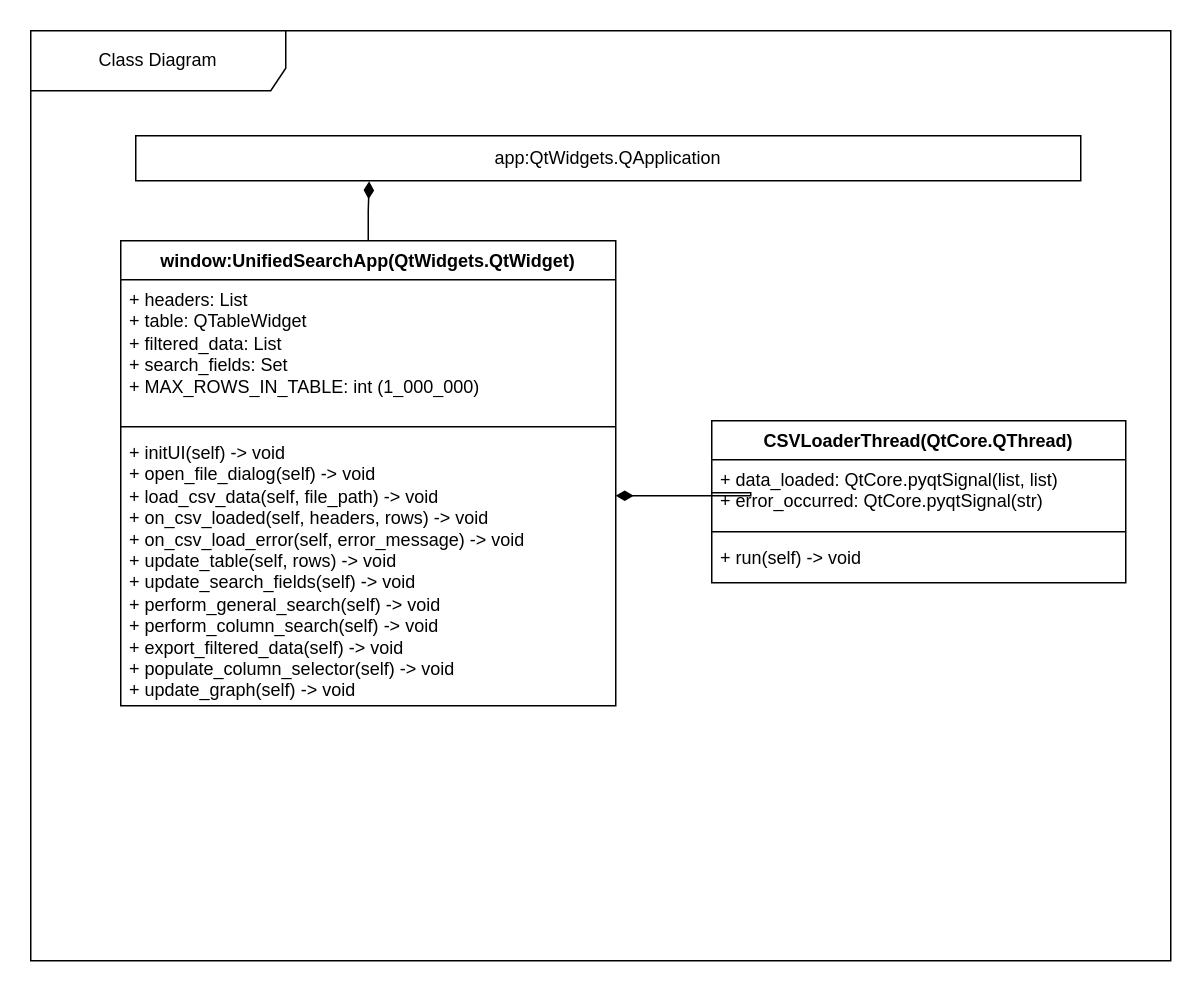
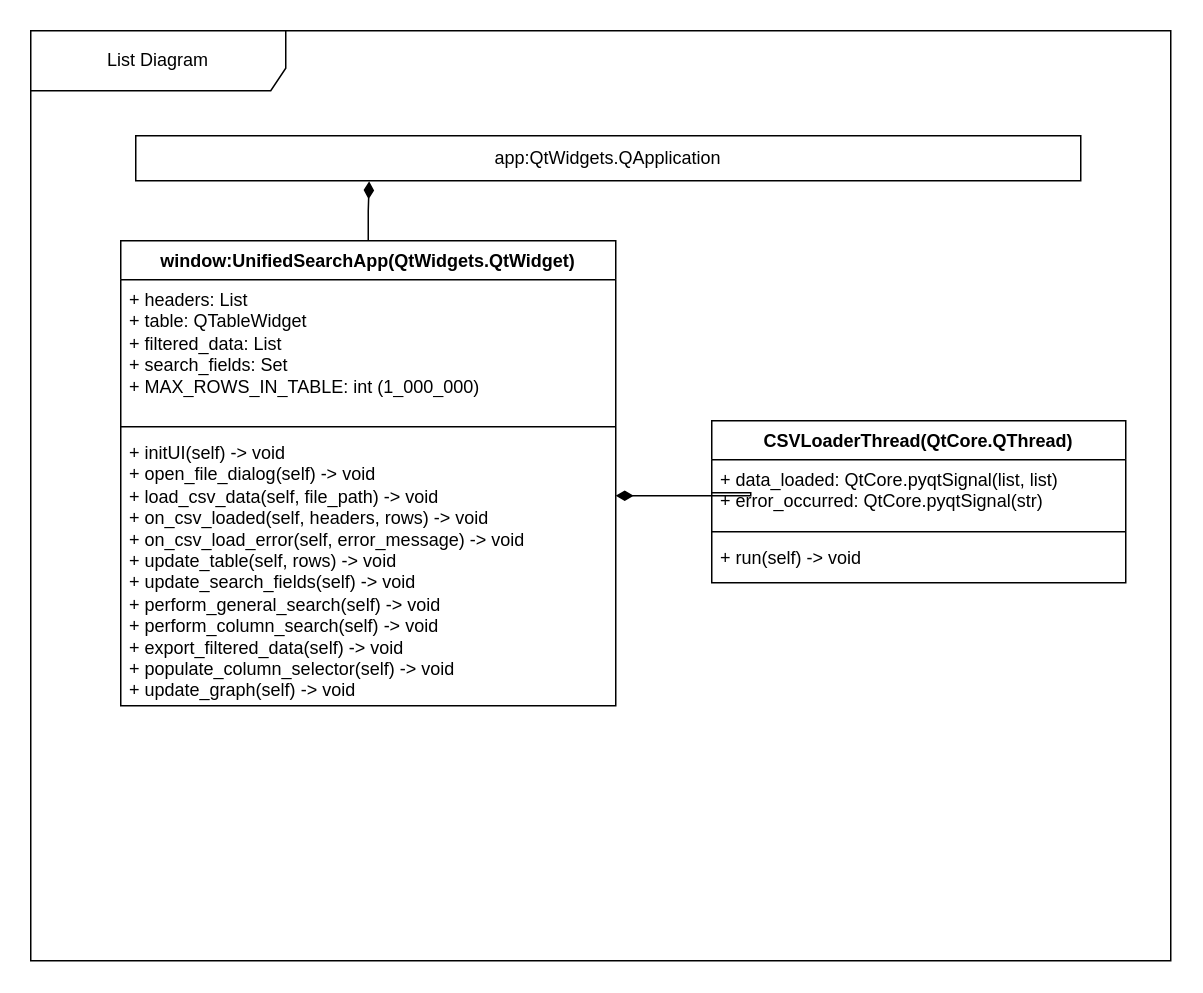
node "Class Diagram": label "Class Diagram" -> "List Diagram"
